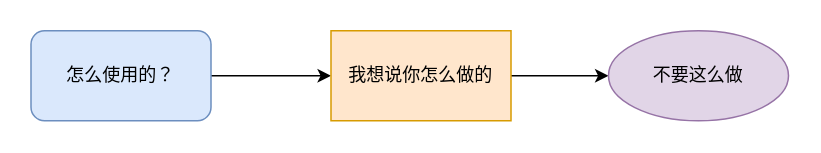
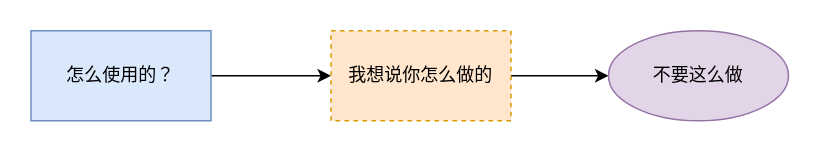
node "怎么使用的？": shape rounded rectangle -> rectangle
node "我想说你怎么做的": style solid -> dashed
